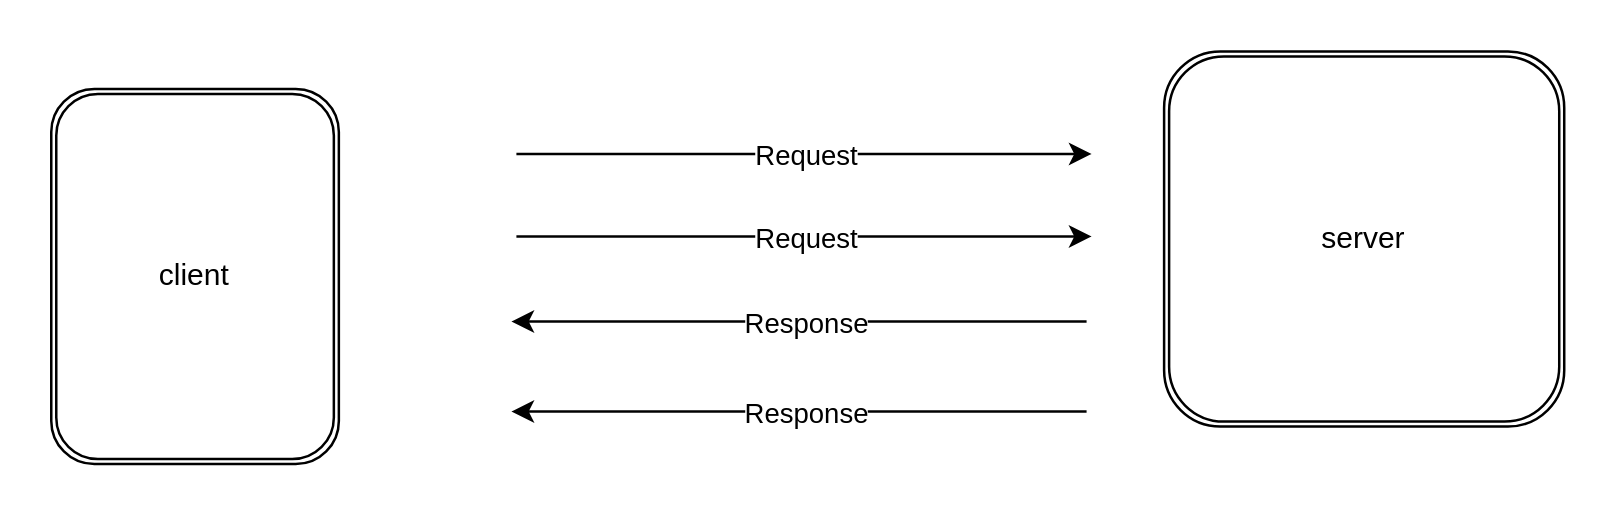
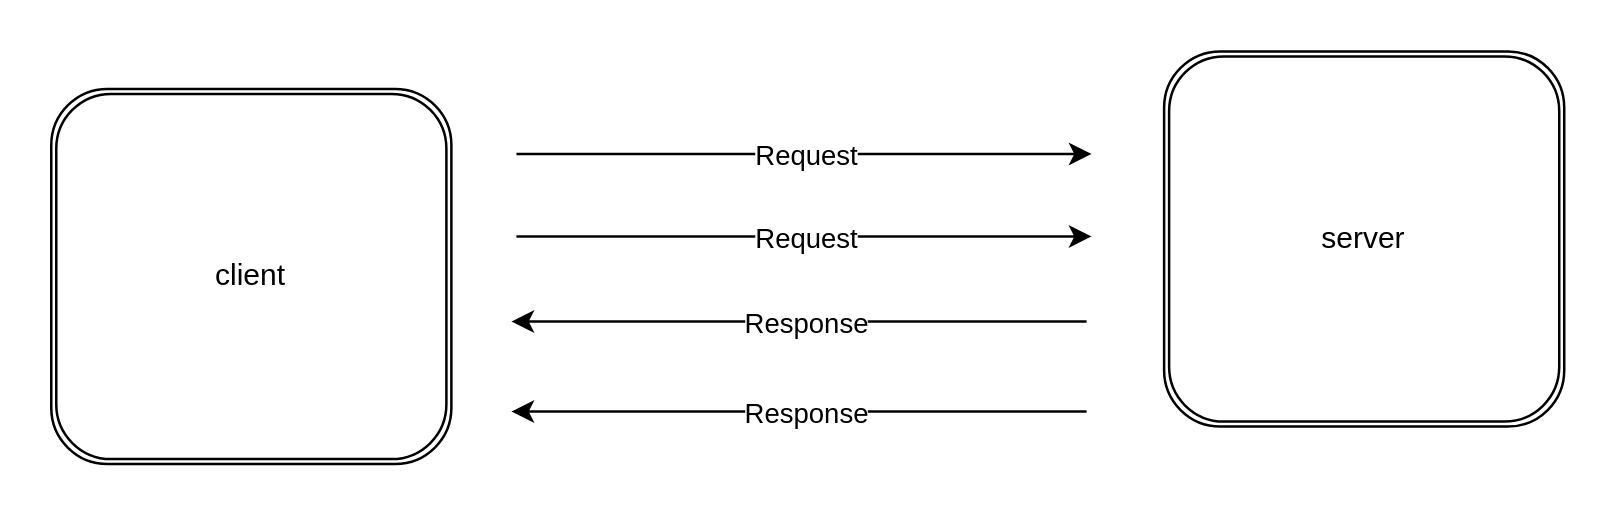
node "client": size 288x375 -> 400x375
